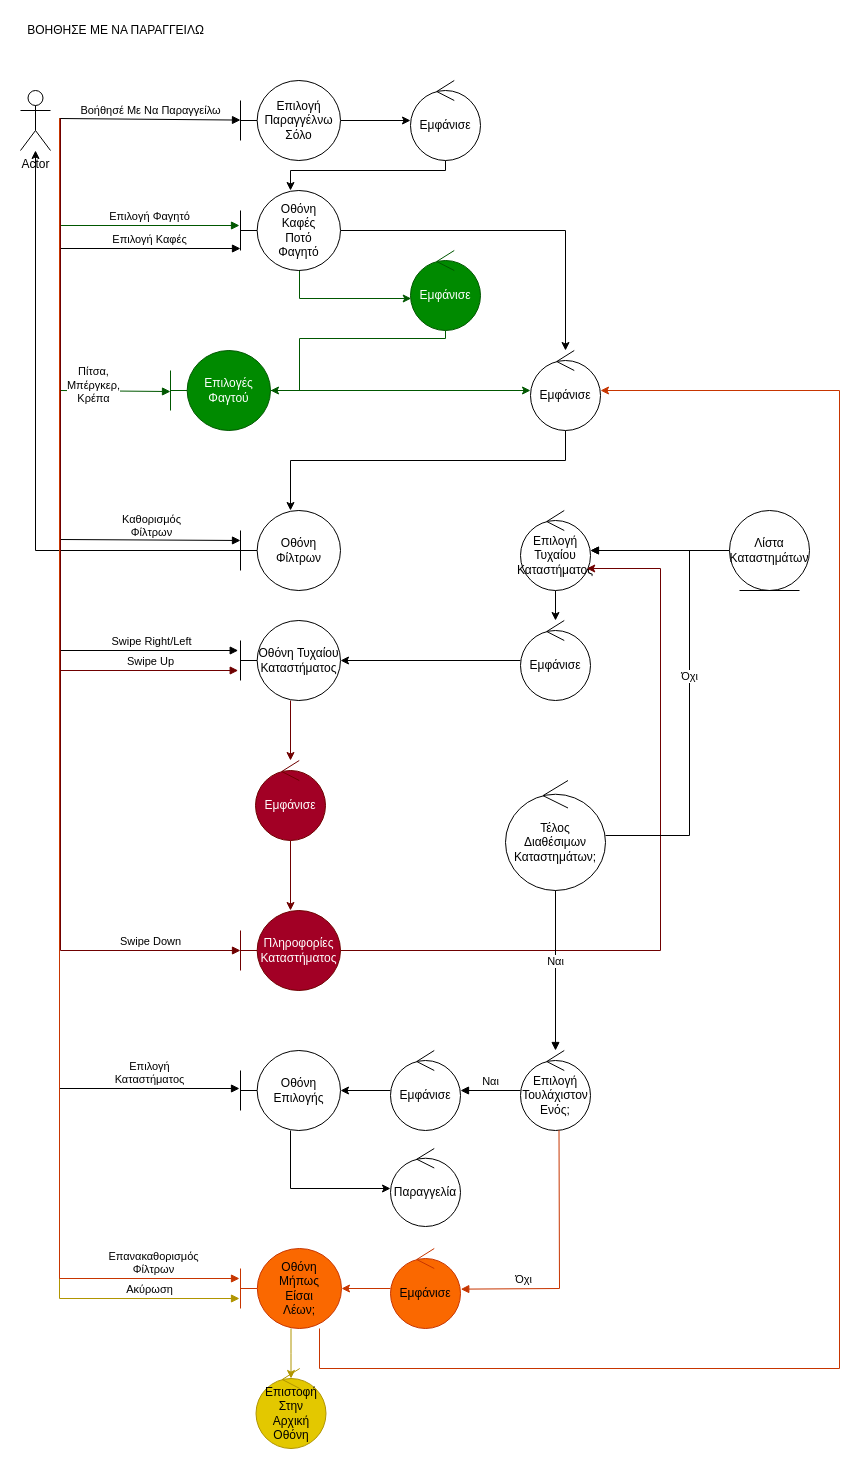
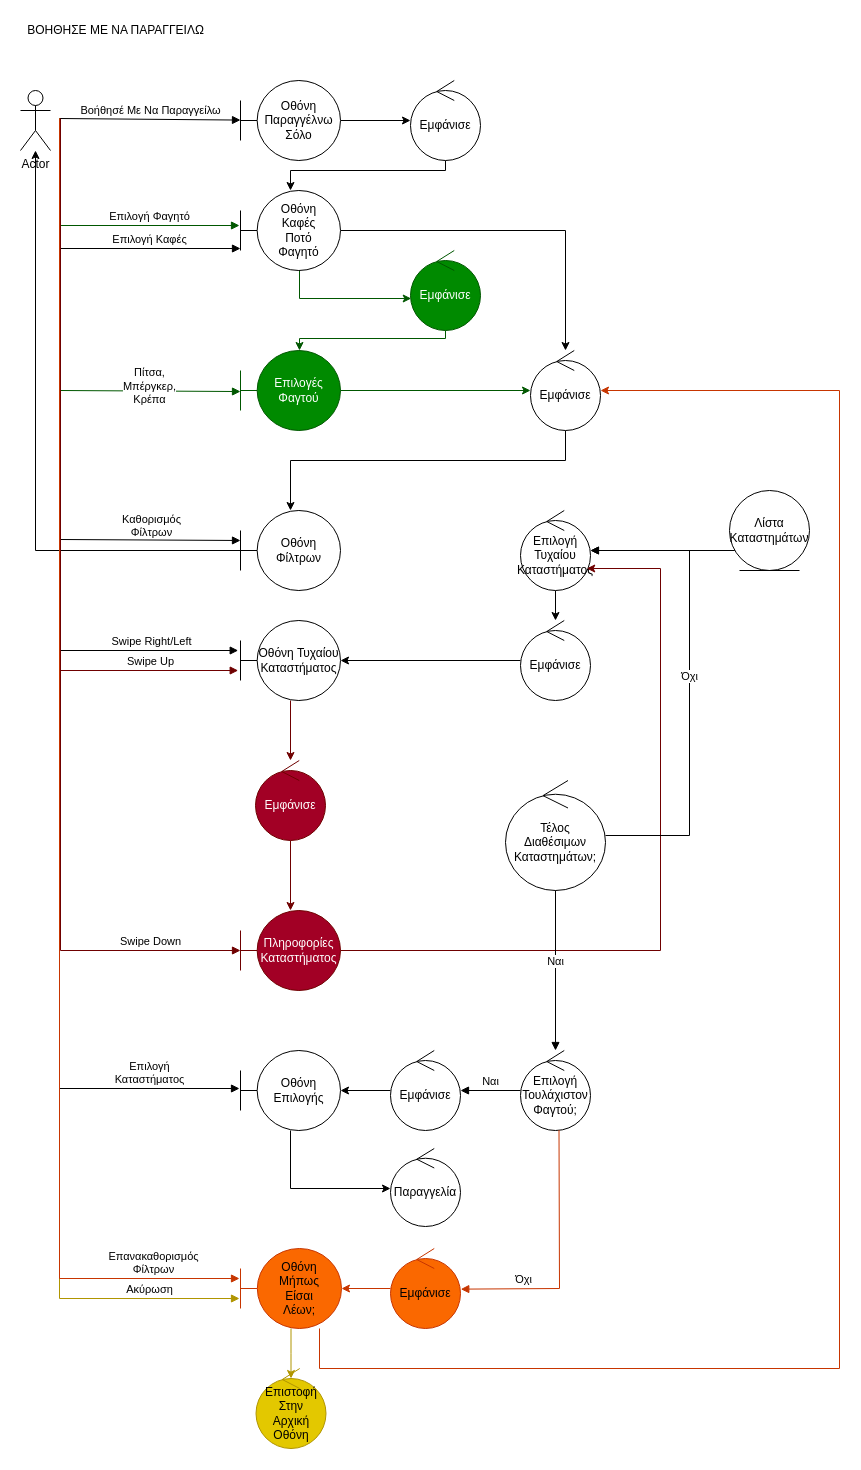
node "Επιλογή Παραγγέλνω Σόλο": label "Επιλογή Παραγγέλνω Σόλο" -> "Οθόνη Παραγγέλνω Σόλο"
node "Επιλογές Φαγτού": moved (221, 391) -> (291, 391)
node "Λίστα Καταστημάτων": moved (770, 551) -> (770, 531)
node "Επιλογή Τουλάχιστον Ενός;": label "Επιλογή Τουλάχιστον Ενός;" -> "Επιλογή Τουλάχιστον Φαγτού;"
